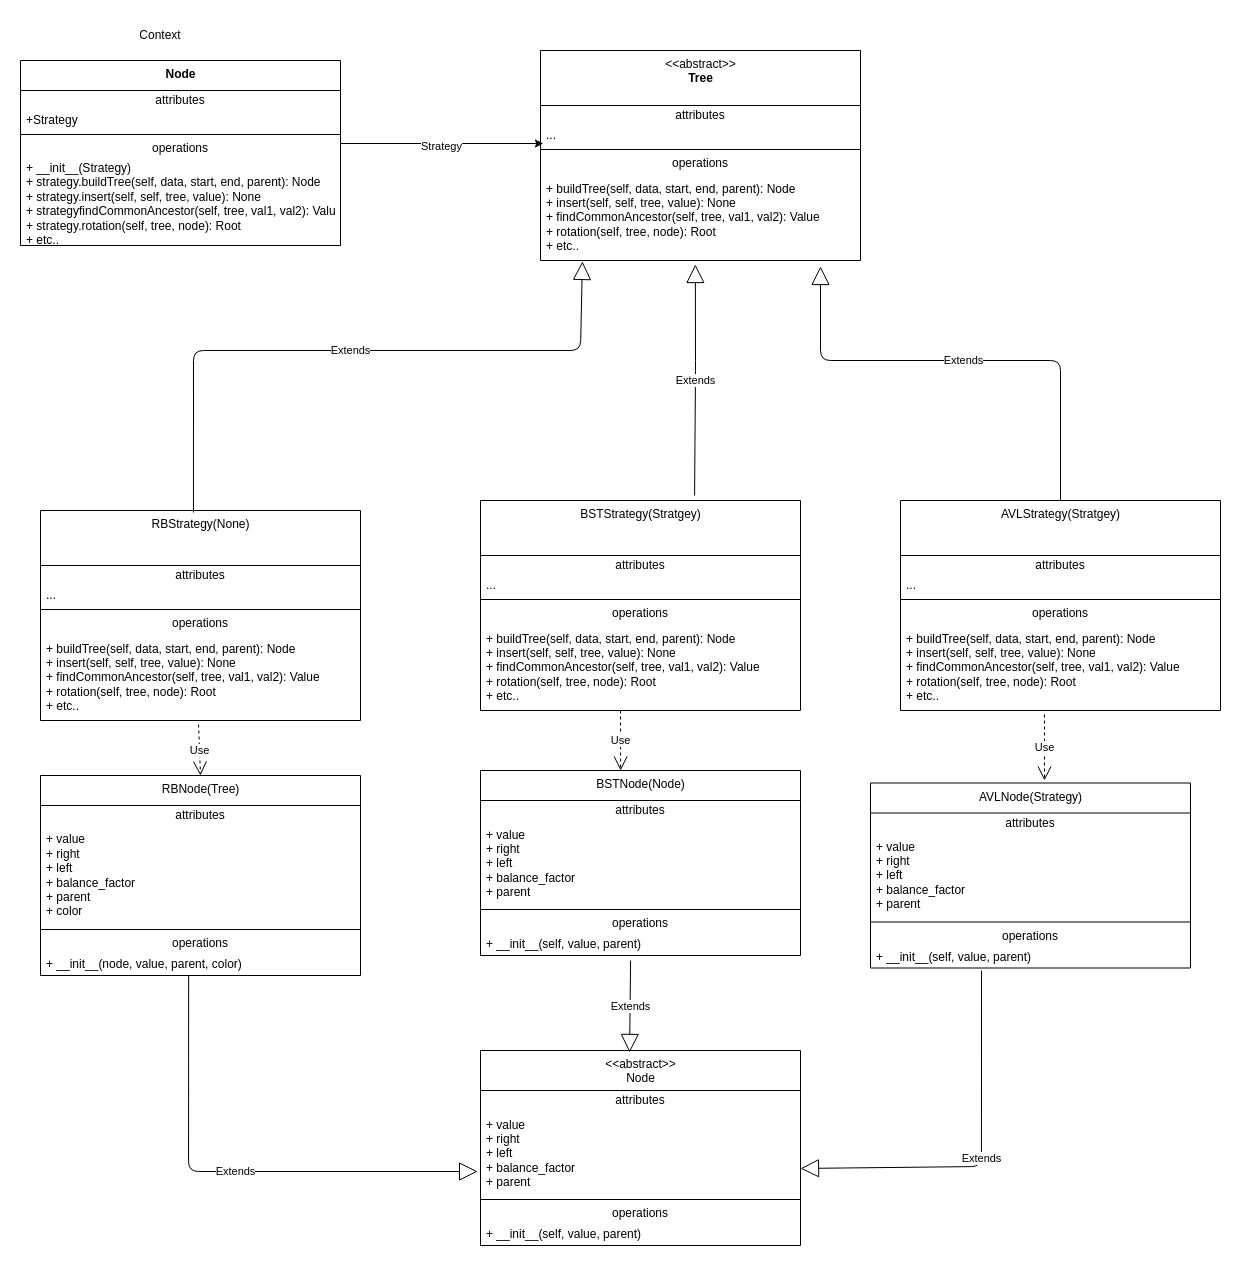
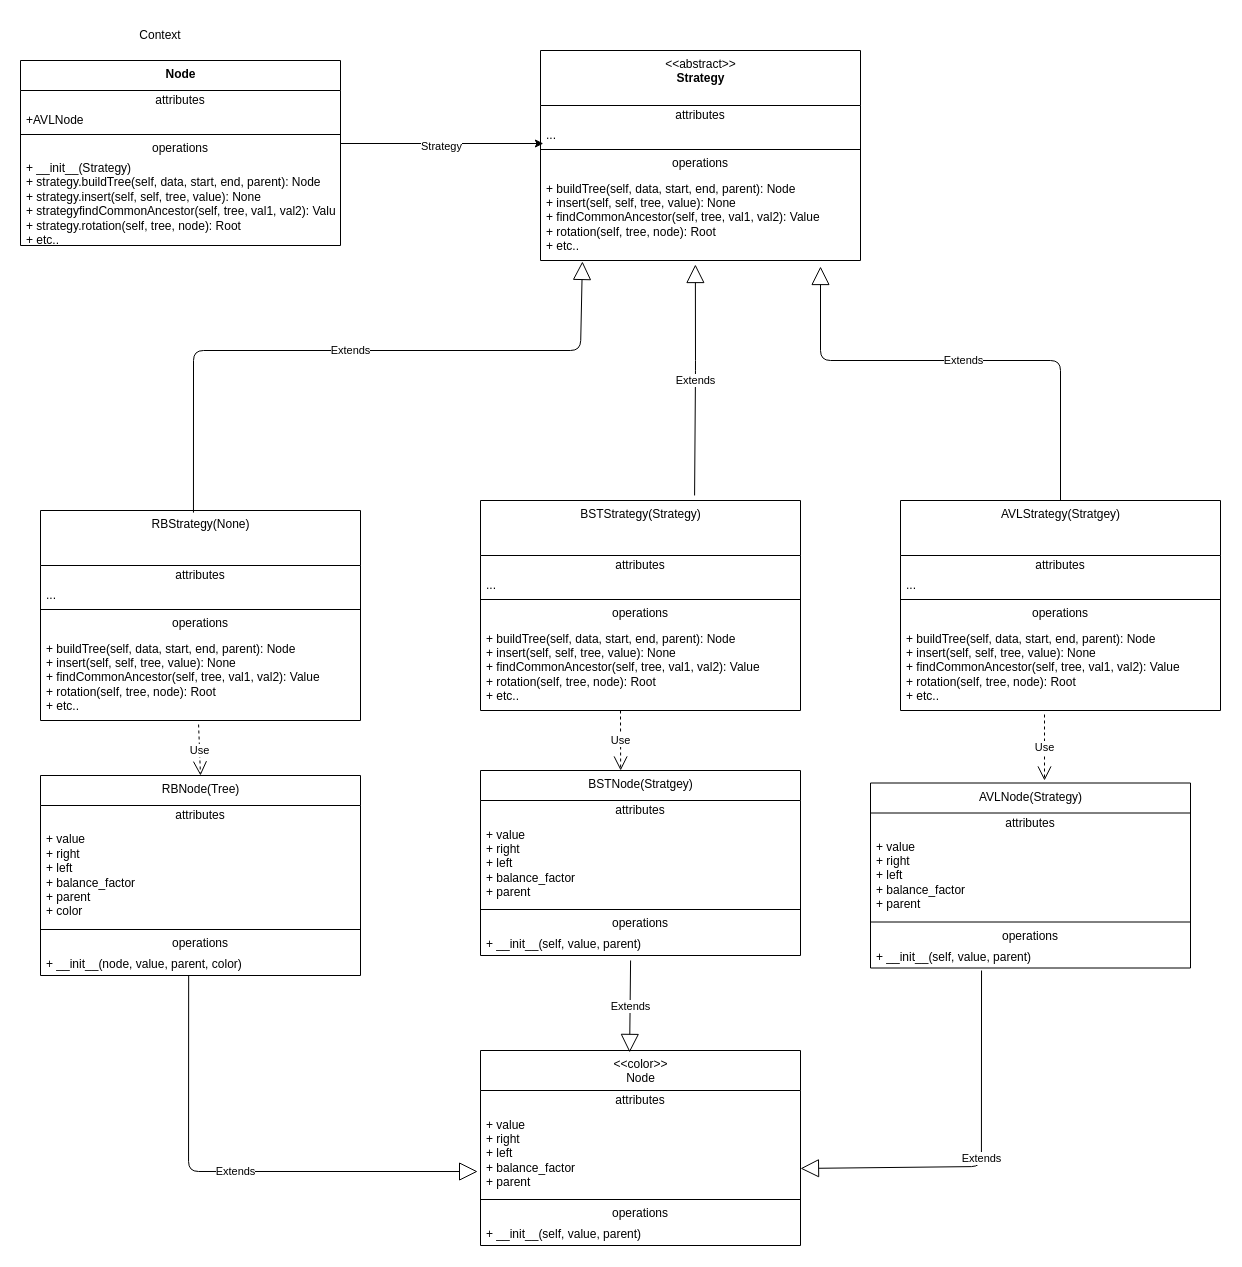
node "<<abstract>> Tree": label "<<abstract>> Tree" -> "<<abstract>> Strategy"
node "+Strategy": label "+Strategy" -> "+AVLNode"
node "BSTStrategy(Stratgey)": label "BSTStrategy(Stratgey)" -> "BSTStrategy(Strategy)"
node "BSTNode(Node)": label "BSTNode(Node)" -> "BSTNode(Stratgey)"
node "<<abstract>> Node": label "<<abstract>> Node" -> "<<color>> Node"
